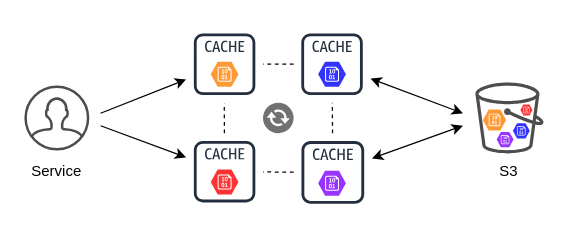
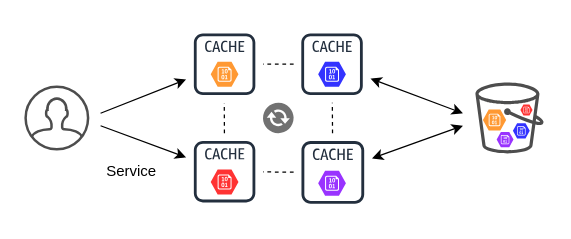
node "Service": moved (57, 172) -> (132, 172)
node "S3": removed
